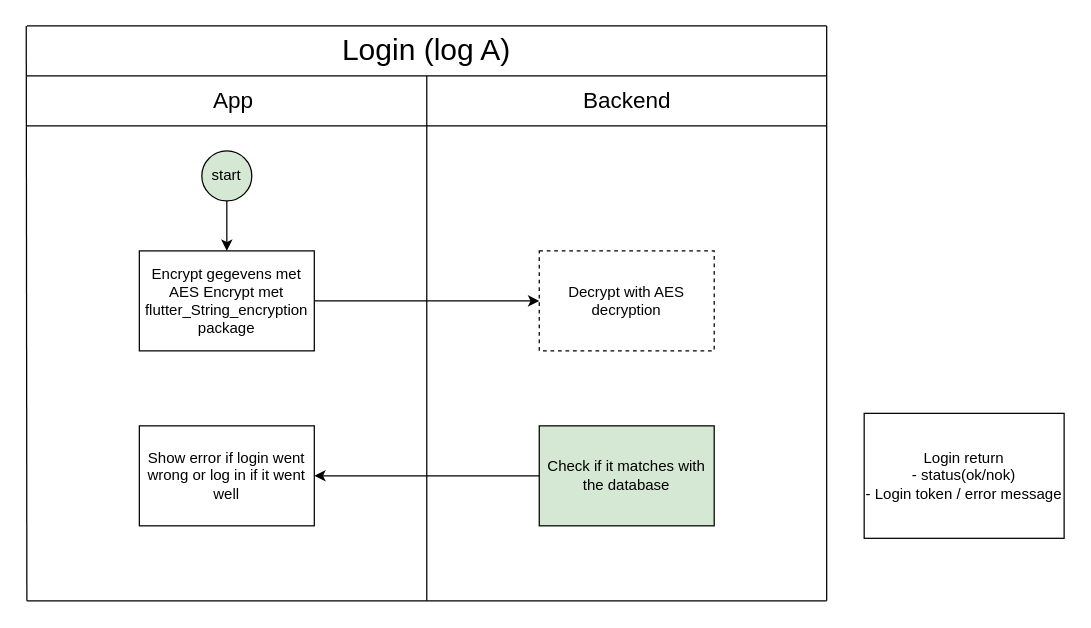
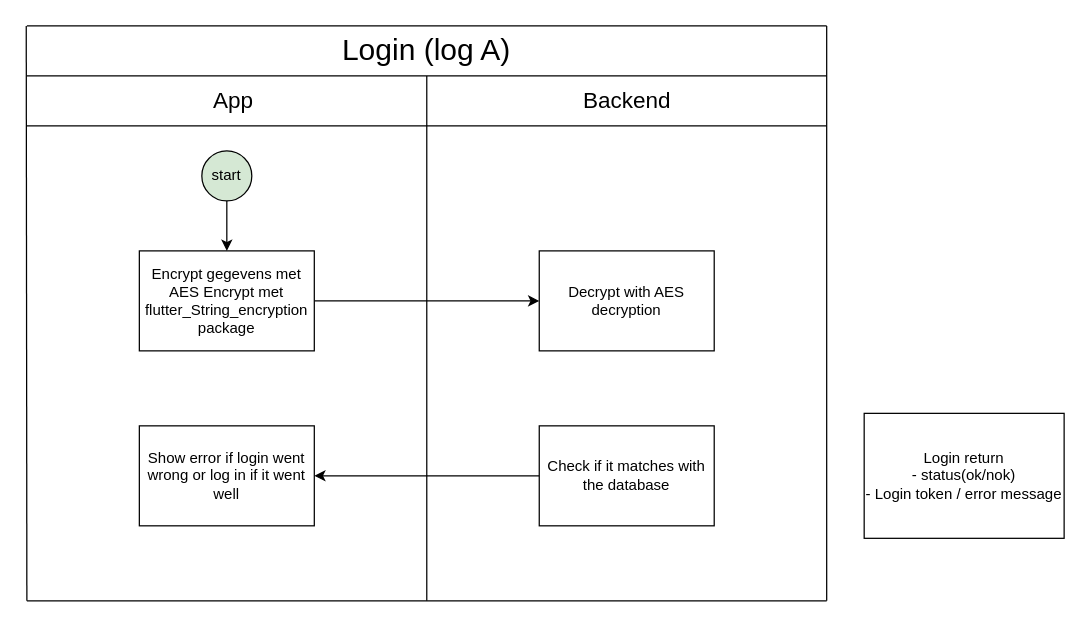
node "Decrypt with AES decryption": style dashed -> solid
node "Check if it matches with the database": fillcolor #d5e8d4 -> #ffffff
